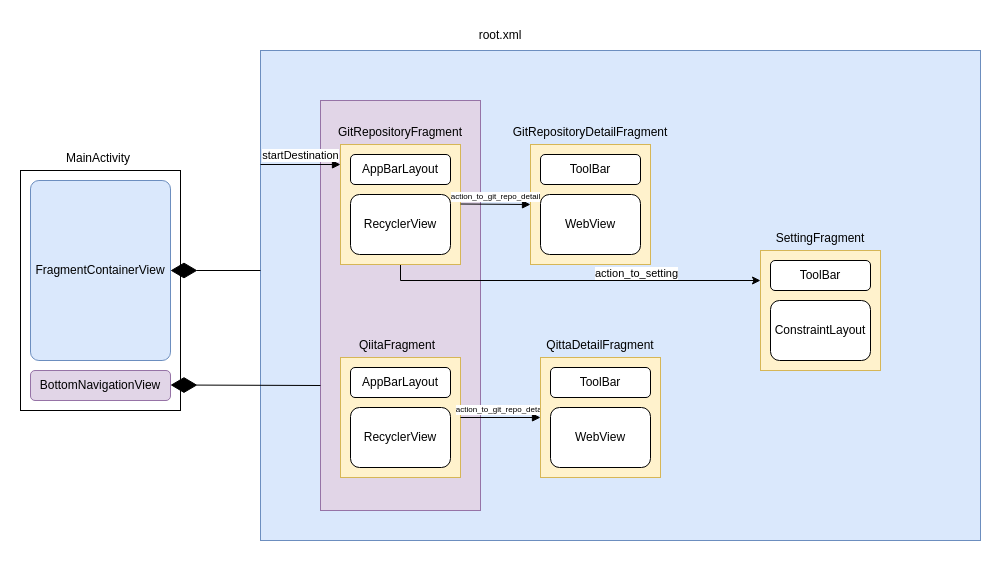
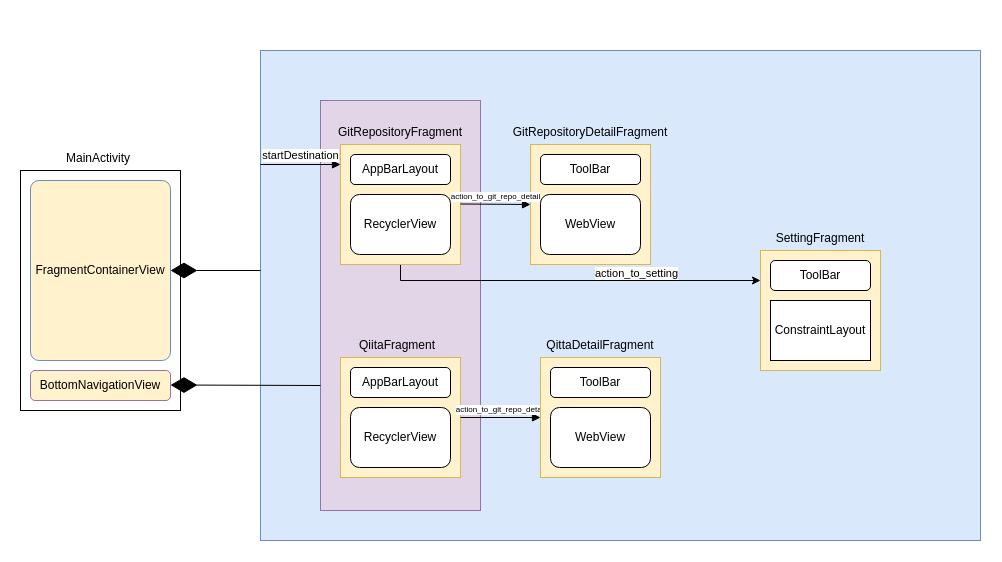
node "root.xml": removed
node "FragmentContainerView": fillcolor #dae8fc -> #fff2cc
node "ConstraintLayout": shape rounded rectangle -> rectangle
node "BottomNavigationView": fillcolor #e1d5e7 -> #fff2cc
